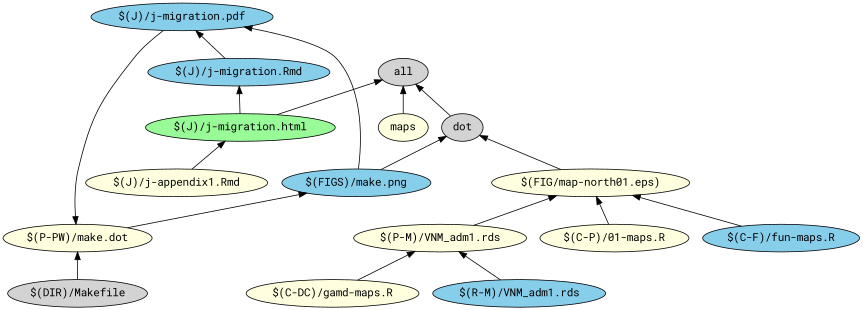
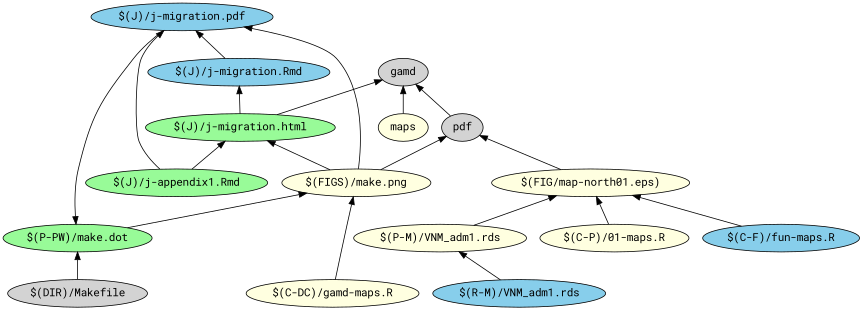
node "all": label "all" -> "gamd"
edge "$(J)/j-appendix1.Rmd" -> "$(J)/j-migration.pdf": added
node "dot": label "dot" -> "pdf"
edge "$(FIGS)/make.png" -> "$(J)/j-migration.html": added
node "$(J)/j-appendix1.Rmd": fillcolor lightyellow -> palegreen
node "$(FIGS)/make.png": fillcolor skyblue -> lightyellow
node "$(P-PW)/make.dot": fillcolor lightyellow -> palegreen
edge "$(C-DC)/gamd-maps.R" -> "$(P-M)/VNM_adm1.rds": now "$(C-DC)/gamd-maps.R" -> "$(FIGS)/make.png"
